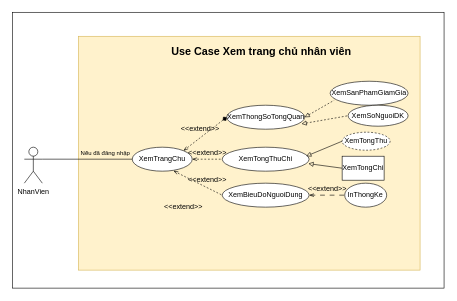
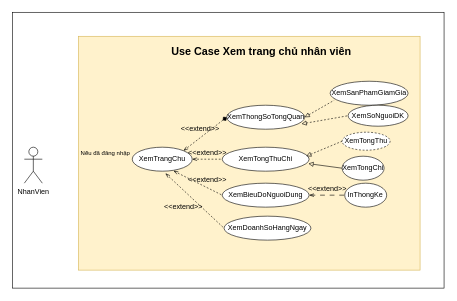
edge "XemTongThu" -> "XemTongThuChi": style solid -> dashed
edge "XemTrangChu" -- "NhanVien": removed
node "XemTongChi": shape rectangle -> ellipse
edge "XemDoanhSoHangNgay" -> "XemTrangChu": added
node "XemDoanhSoHangNgay": added
